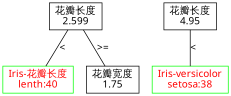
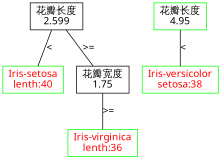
node "花瓣长度 4.95": color black -> green
node "Iris-花瓣长度 lenth:40": label "Iris-花瓣长度 lenth:40" -> "Iris-setosa lenth:40"
node "Iris-virginica lenth:36": added
